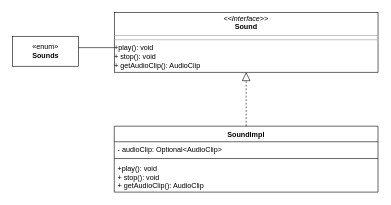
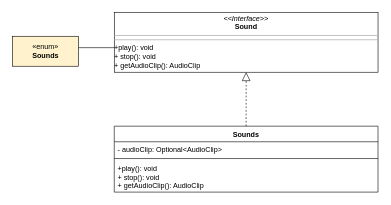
node "«enum» Sounds": fillcolor #ffffff -> #fff2cc
node "SoundImpl": label "SoundImpl" -> "Sounds"
